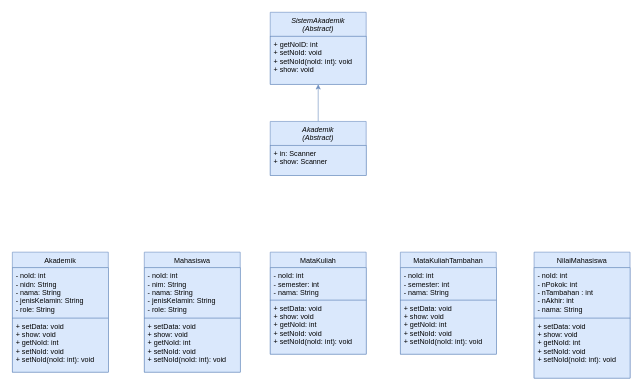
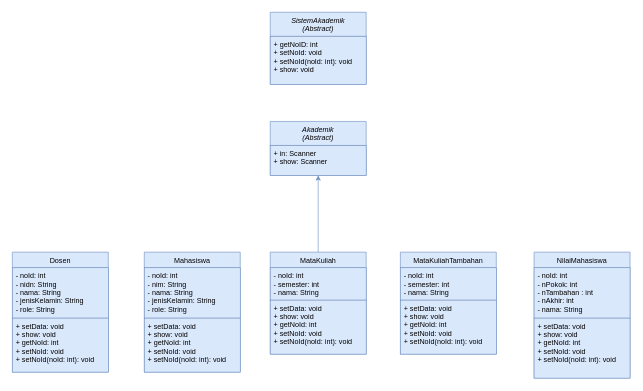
edge "Akademik (Abstract)" -> "SistemAkademik (Abstract)": removed
edge "MataKuliah" -> "Akademik (Abstract)": added
node "Akademik": label "Akademik" -> "Dosen"
